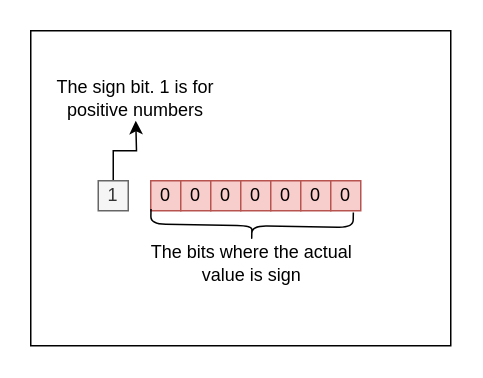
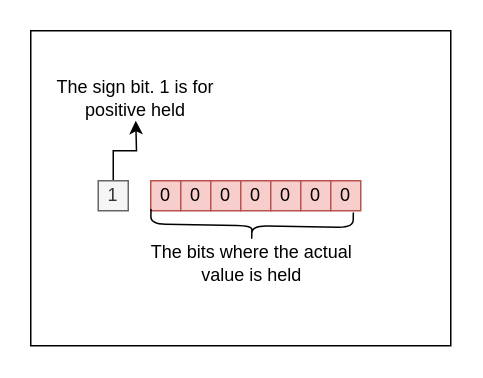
node "The sign bit. 1 is for positive numbers": label "The sign bit. 1 is for positive numbers" -> "The sign bit. 1 is for positive held"
node "The bits where the actual value is sign": label "The bits where the actual value is sign" -> "The bits where the actual value is held"
